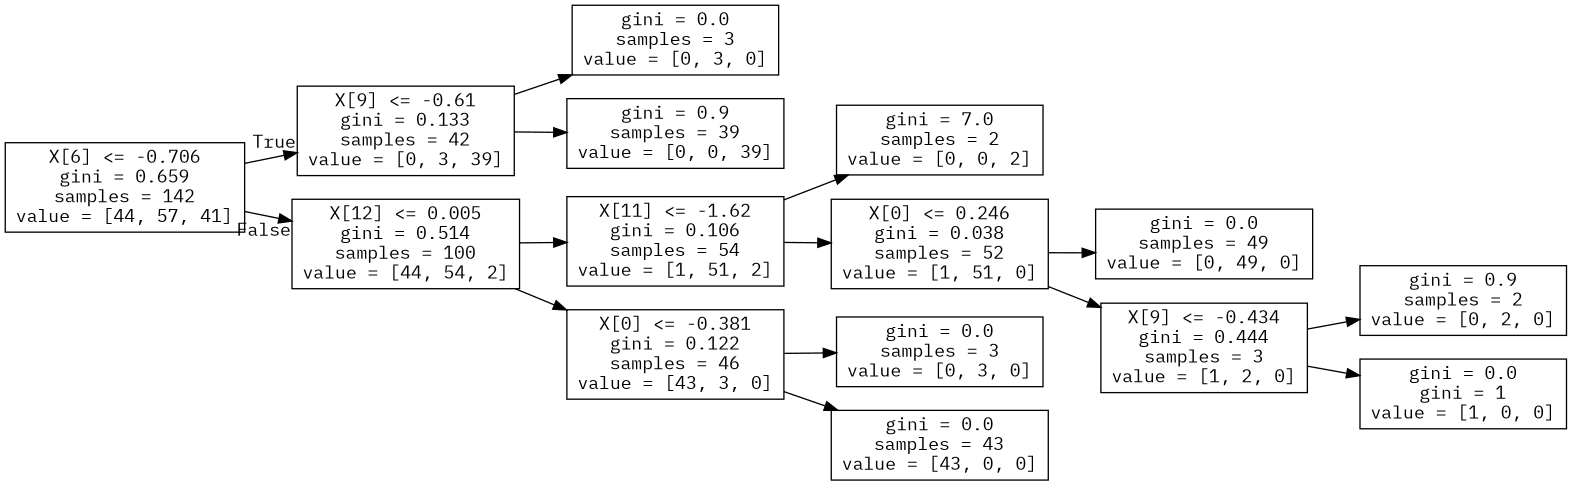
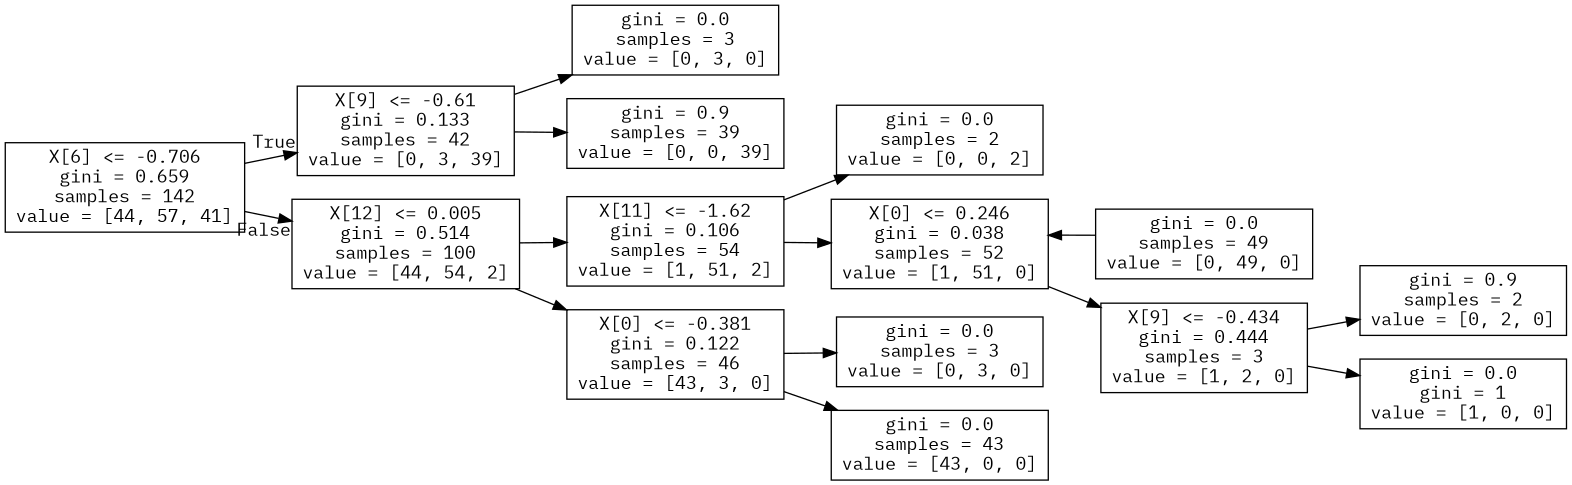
node "gini = 7.0 samples = 2 value = [0, 0, 2]": label "gini = 7.0 samples = 2 value = [0, 0, 2]" -> "gini = 0.0 samples = 2 value = [0, 0, 2]"
edge "X[0] <= 0.246 gini = 0.038 samples = 52 value = [1, 51, 0]" -> "gini = 0.0 samples = 49 value = [0, 49, 0]": reversed
